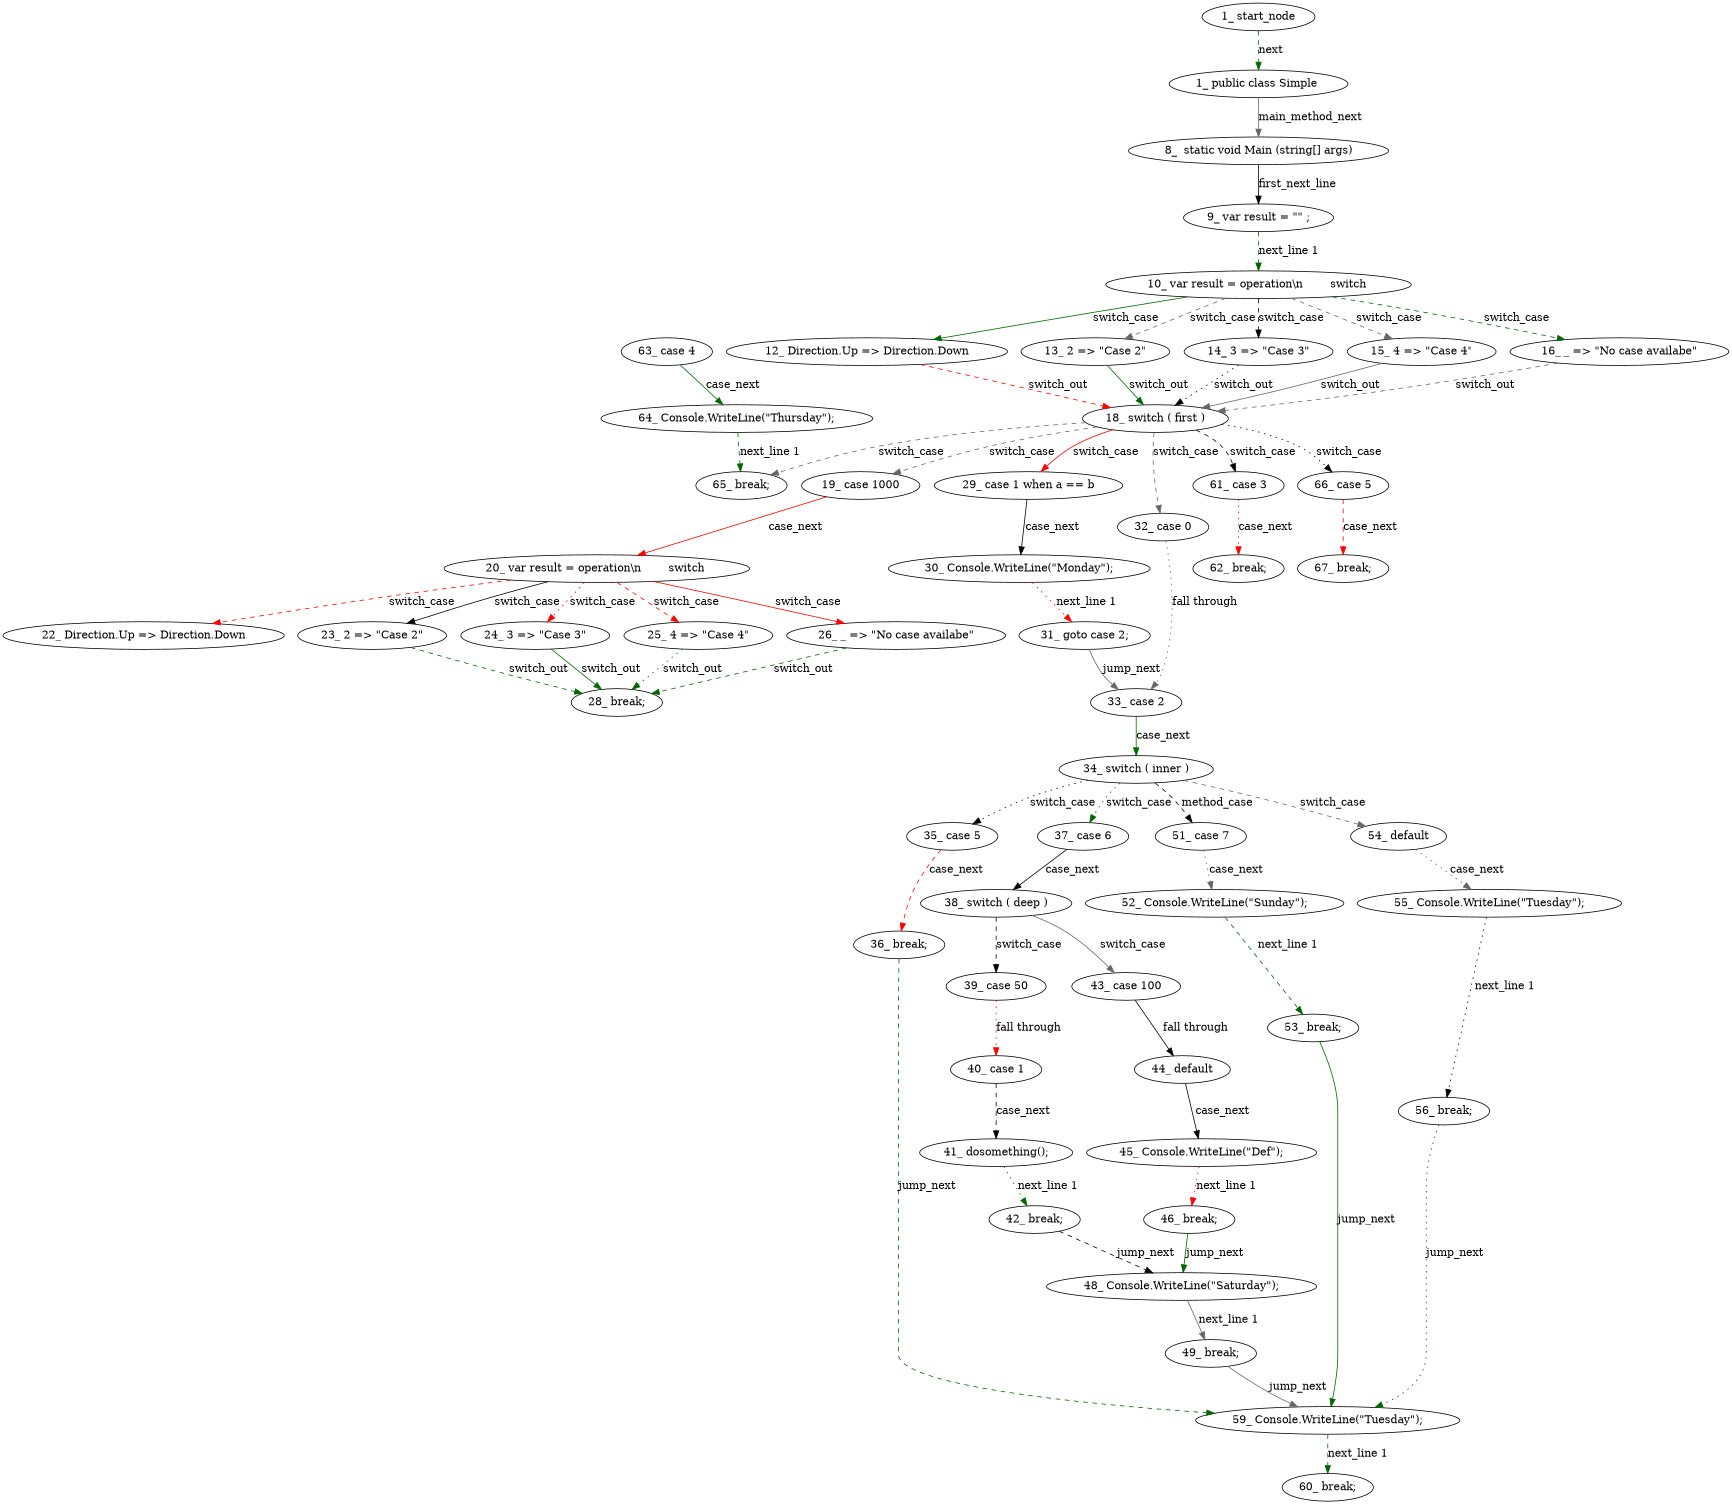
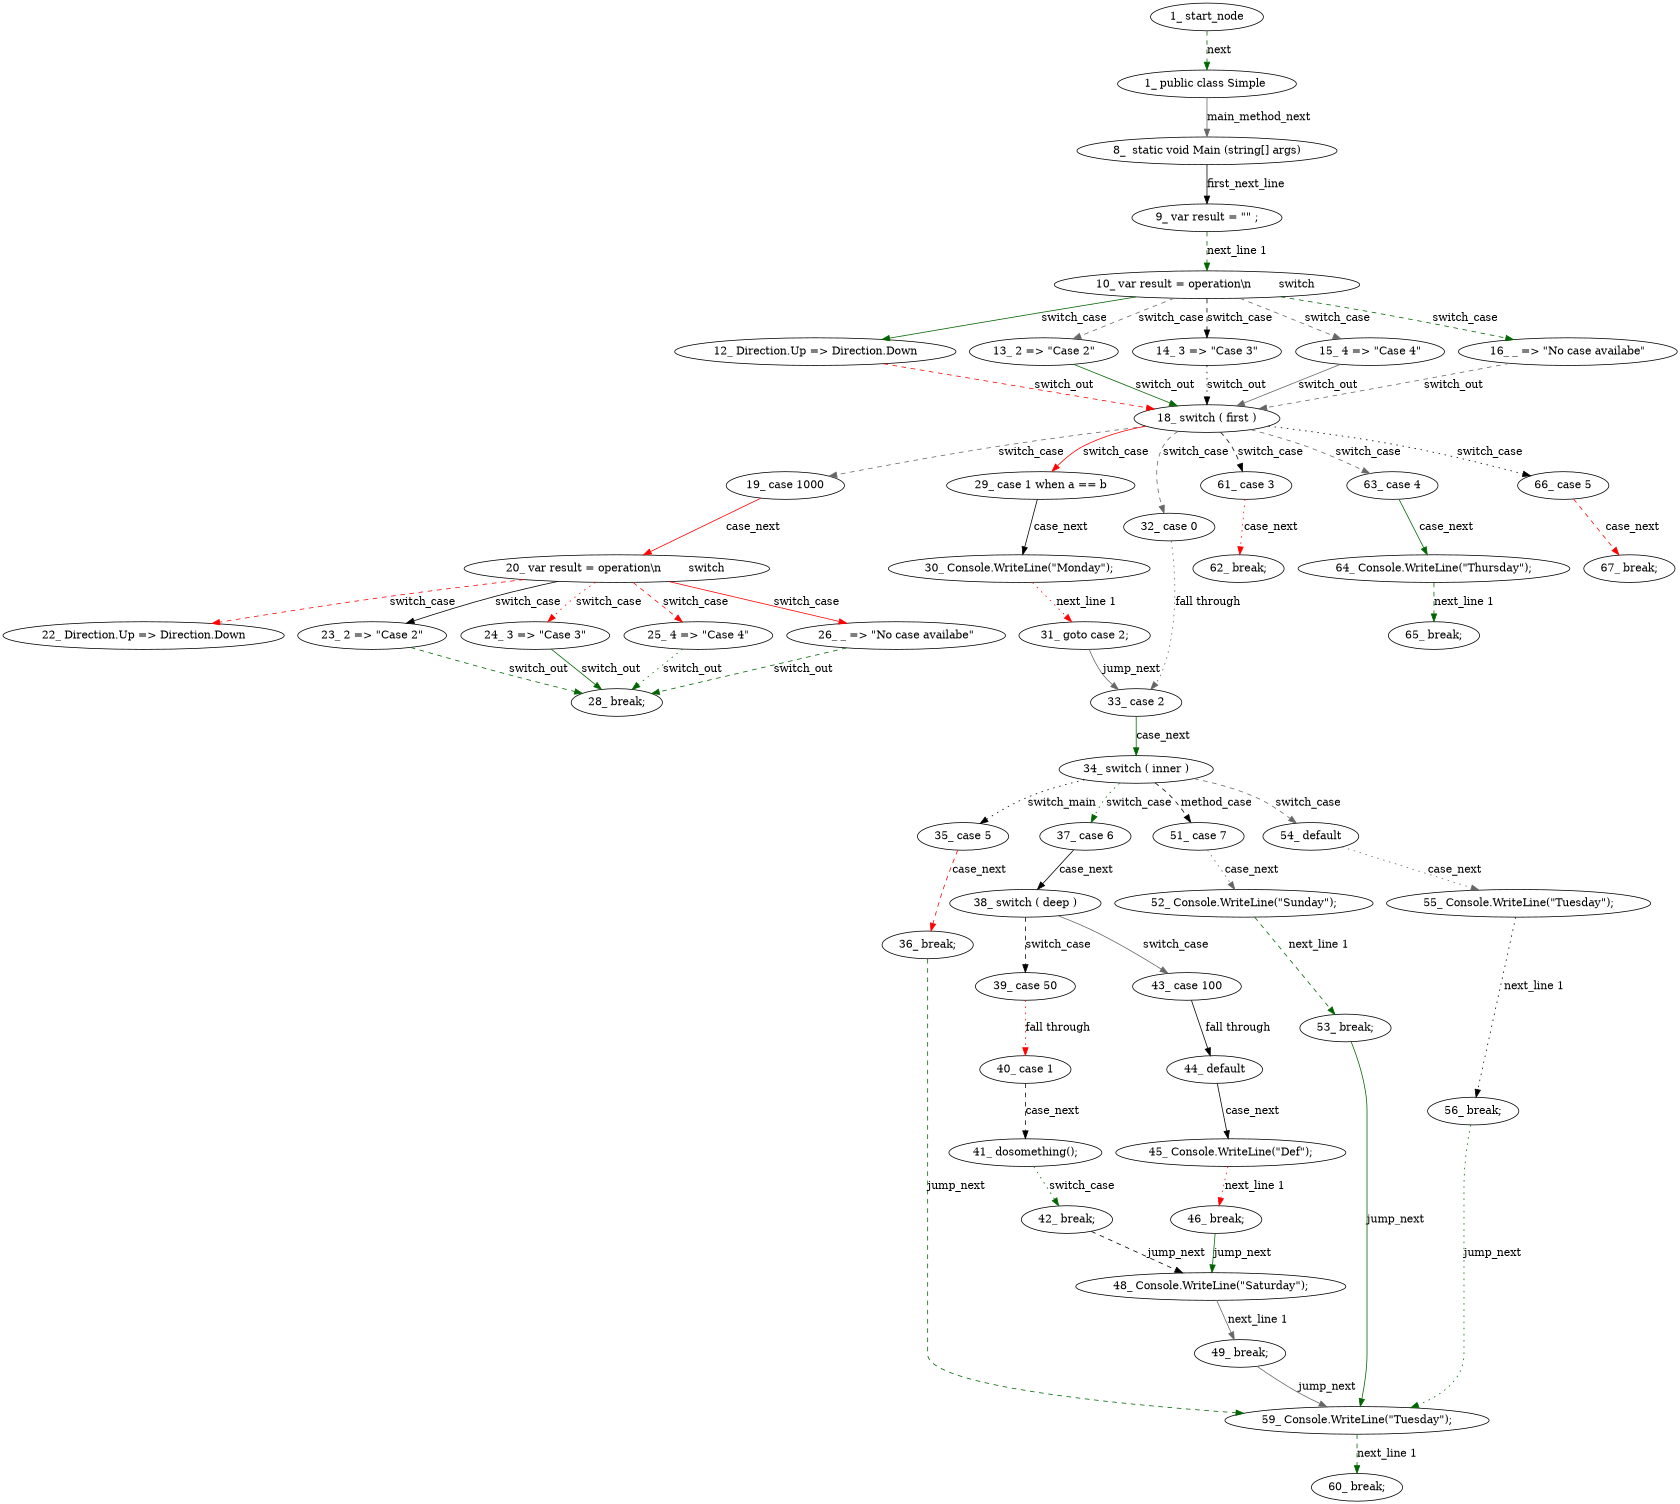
edge "18_ switch ( first )" -> "65_ break;": now "18_ switch ( first )" -> "63_ case 4"
edge "34_ switch ( inner )" -> "35_ case 5": label "switch_case" -> "switch_main"
edge "41_ dosomething();" -> "42_ break;": label "next_line 1" -> "switch_case"
